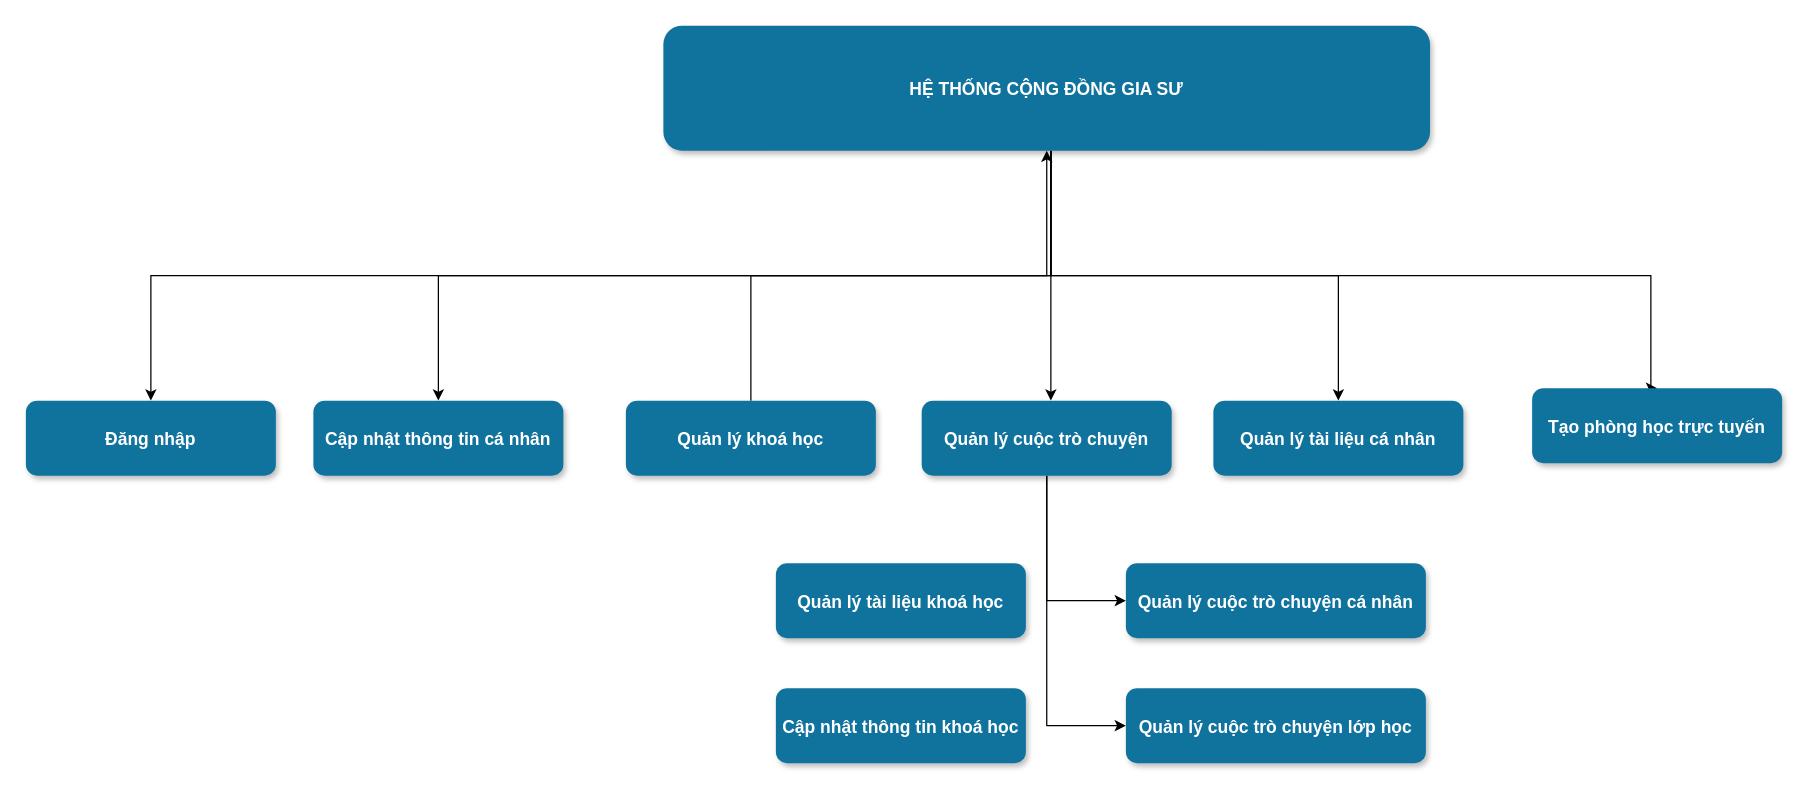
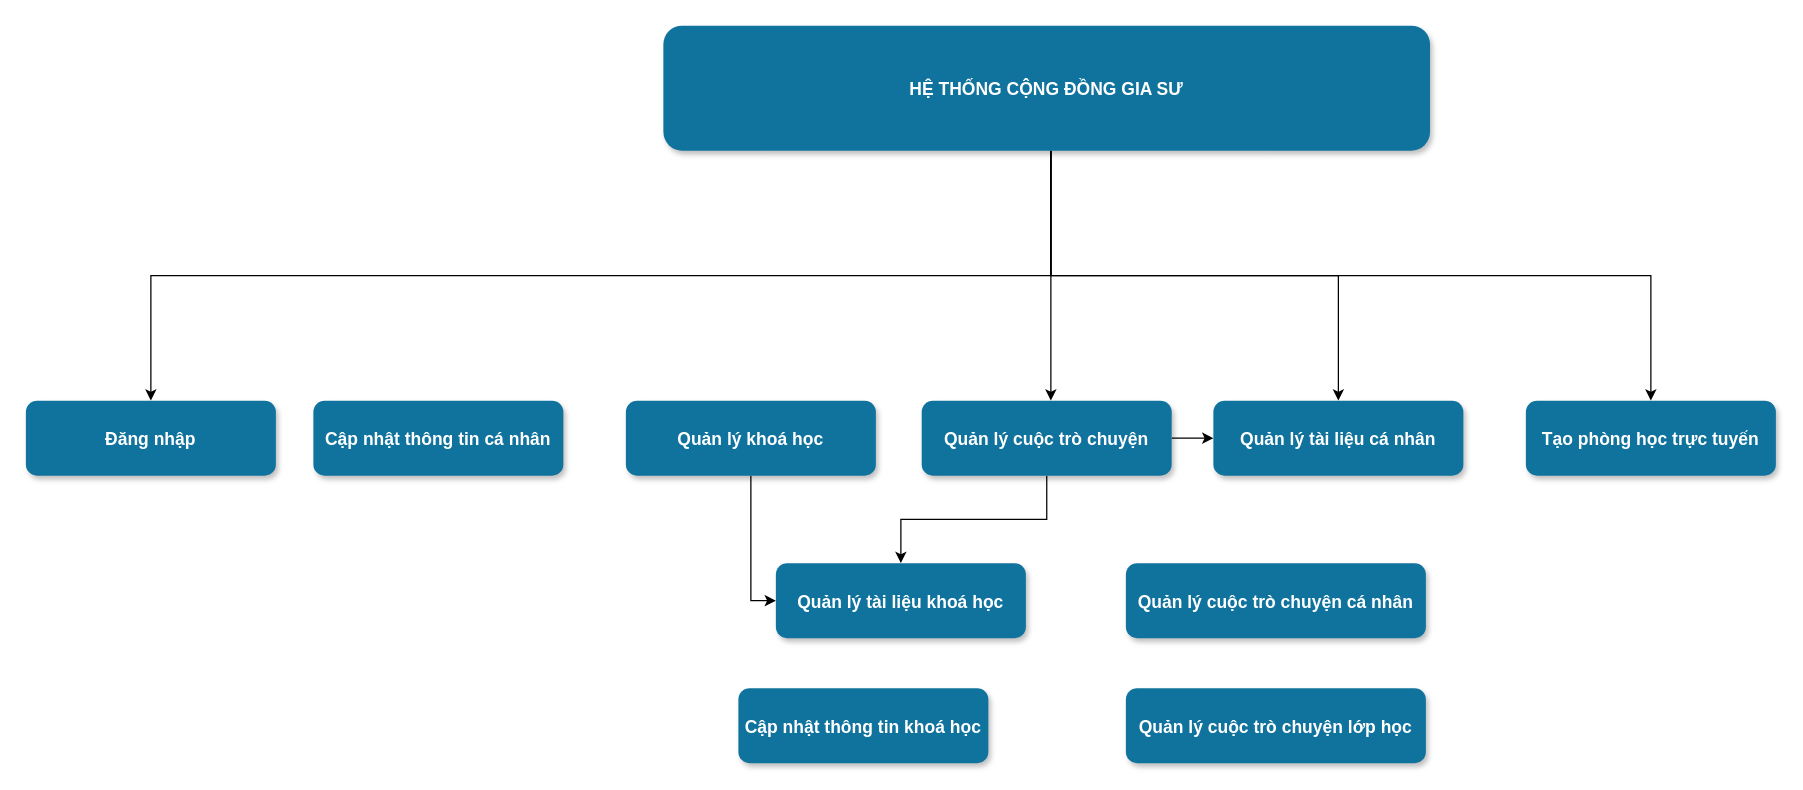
edge "HỆ THỐNG CỘNG ĐỒNG GIA SƯ" -> "Cập nhật thông tin cá nhân": removed
edge "Quản lý khoá học" -> "HỆ THỐNG CỘNG ĐỒNG GIA SƯ": now "Quản lý khoá học" -> "Quản lý tài liệu khoá học"
node "Tạo phòng học trực tuyến": moved (1657, 426) -> (1651, 438)
edge "Quản lý cuộc trò chuyện" -> "Quản lý cuộc trò chuyện cá nhân": now "Quản lý cuộc trò chuyện" -> "Quản lý tài liệu cá nhân"
edge "Quản lý cuộc trò chuyện" -> "Quản lý cuộc trò chuyện lớp học": now "Quản lý cuộc trò chuyện" -> "Quản lý tài liệu khoá học"
node "Cập nhật thông tin khoá học": moved (901, 726) -> (863, 726)
